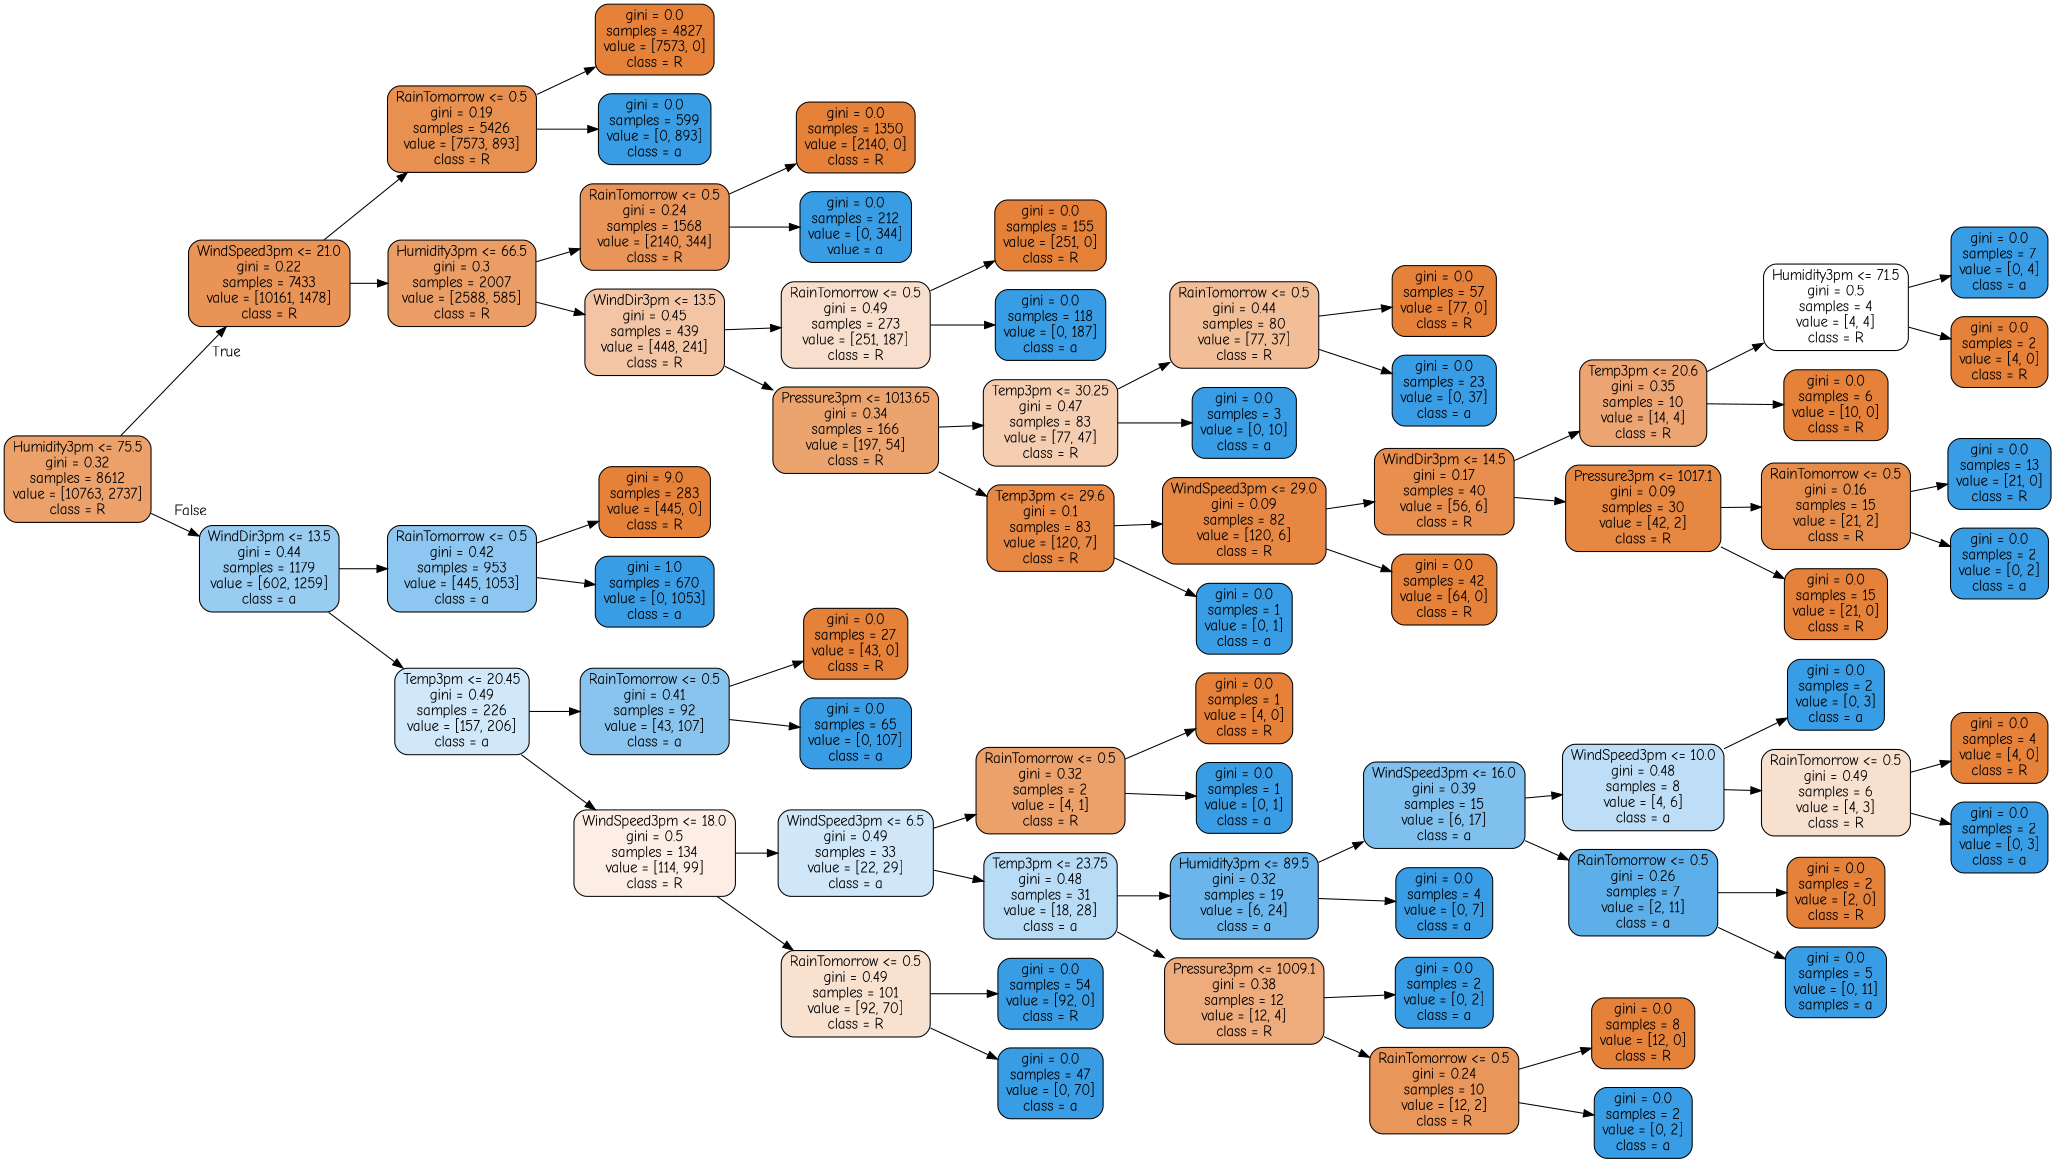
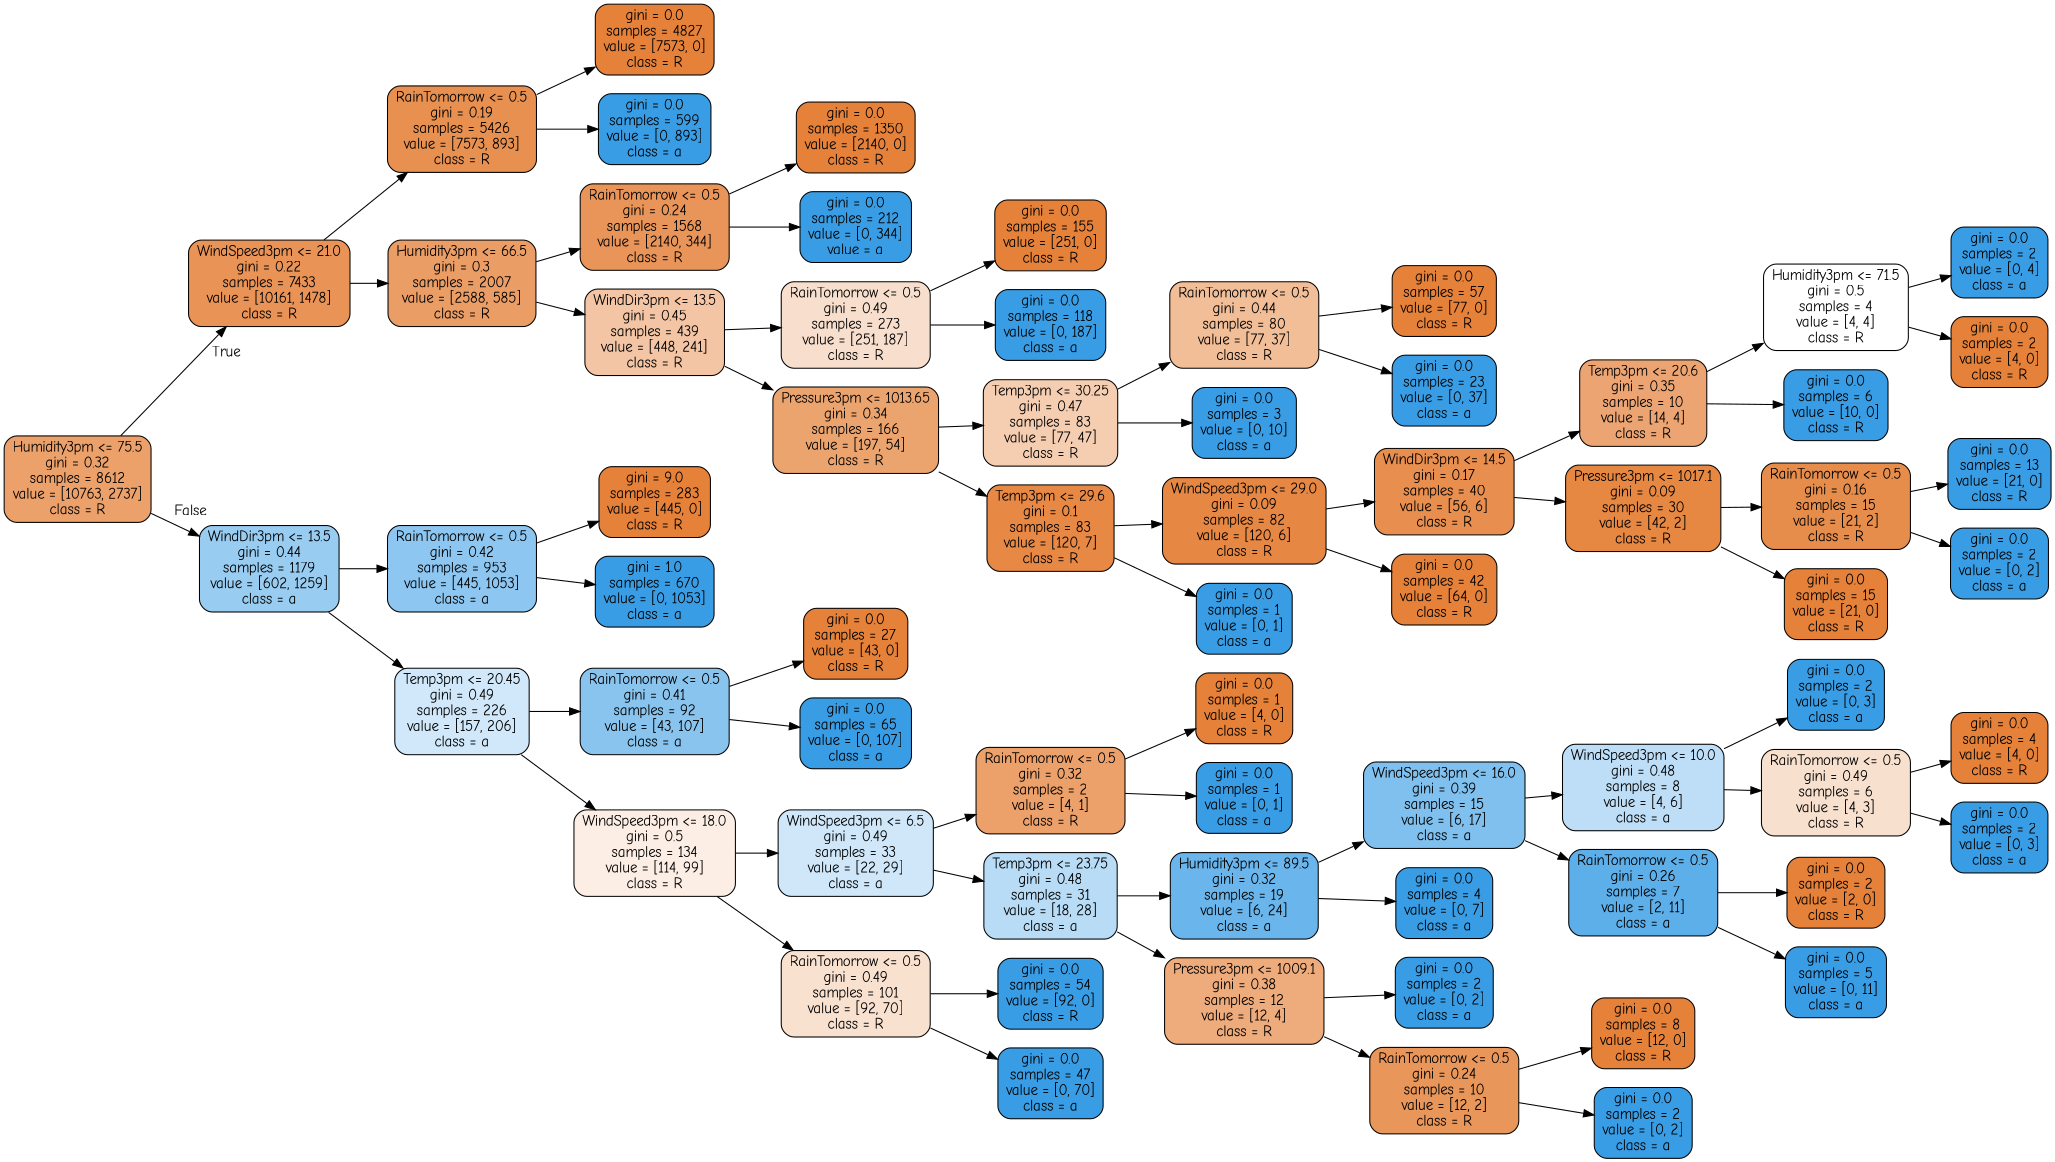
node "gini = 0.0 samples = 7 value = [0, 4] class = a": label "gini = 0.0 samples = 7 value = [0, 4] class = a" -> "gini = 0.0 samples = 2 value = [0, 4] class = a"
node "gini = 0.0 samples = 6 value = [10, 0] class = R": fillcolor #e58139 -> #399de5
node "gini = 0.0 samples = 5 value = [0, 11] samples = a": label "gini = 0.0 samples = 5 value = [0, 11] samples = a" -> "gini = 0.0 samples = 5 value = [0, 11] class = a"
